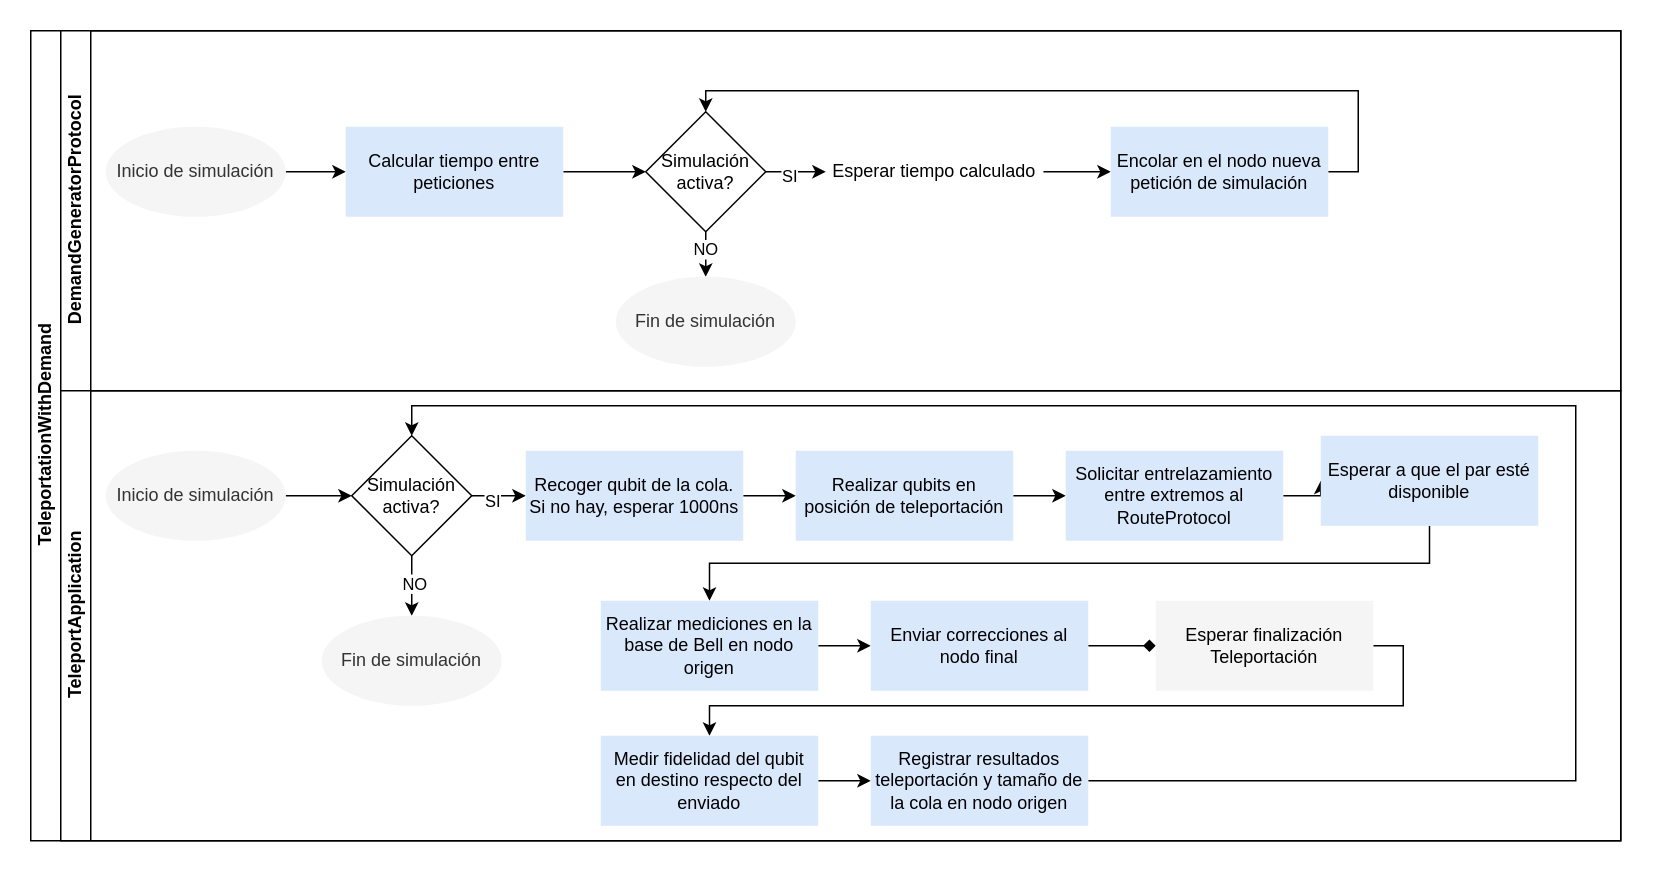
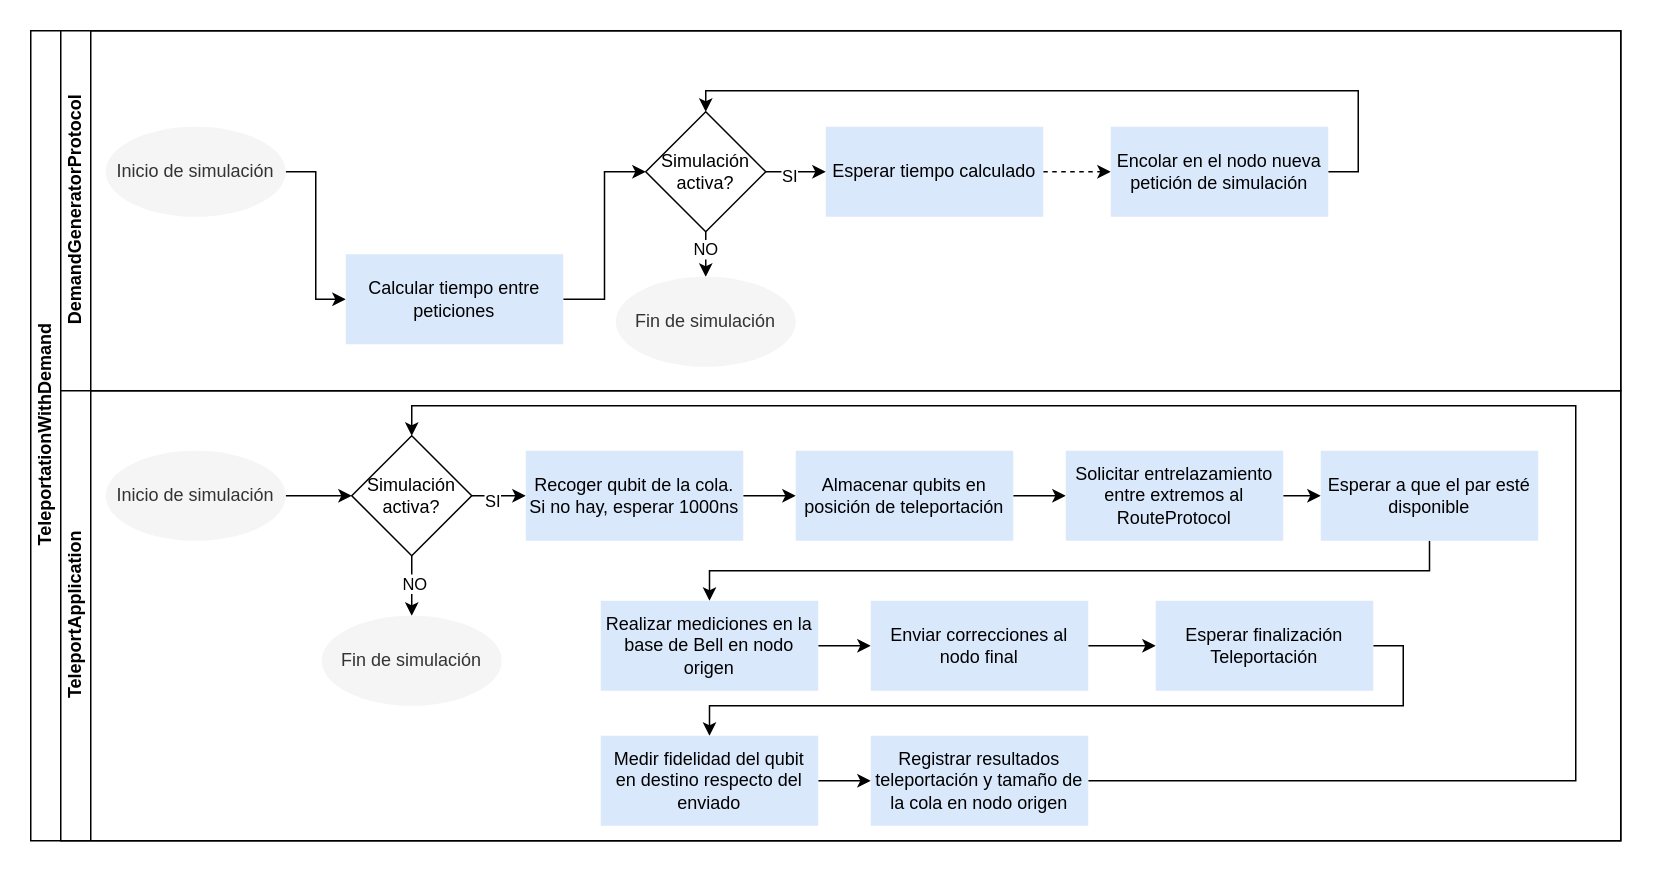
node "Calcular tiempo entre peticiones": moved (455, 172) -> (455, 299)
node "Esperar tiempo calculado": fillcolor #ffffff -> #dae8fc
edge "Esperar tiempo calculado" -> "Encolar en el nodo nueva petición de simulación": style solid -> dashed
node "Esperar a que el par esté disponible": moved (1430, 481) -> (1430, 496)
node "Realizar qubits en posición de teleportación": label "Realizar qubits en posición de teleportación" -> "Almacenar qubits en posición de teleportación"
edge "Enviar correcciones al nodo final" -> "Esperar finalización Teleportación": arrowhead diamond -> classic
node "Esperar finalización Teleportación": fillcolor #f5f5f5 -> #dae8fc
